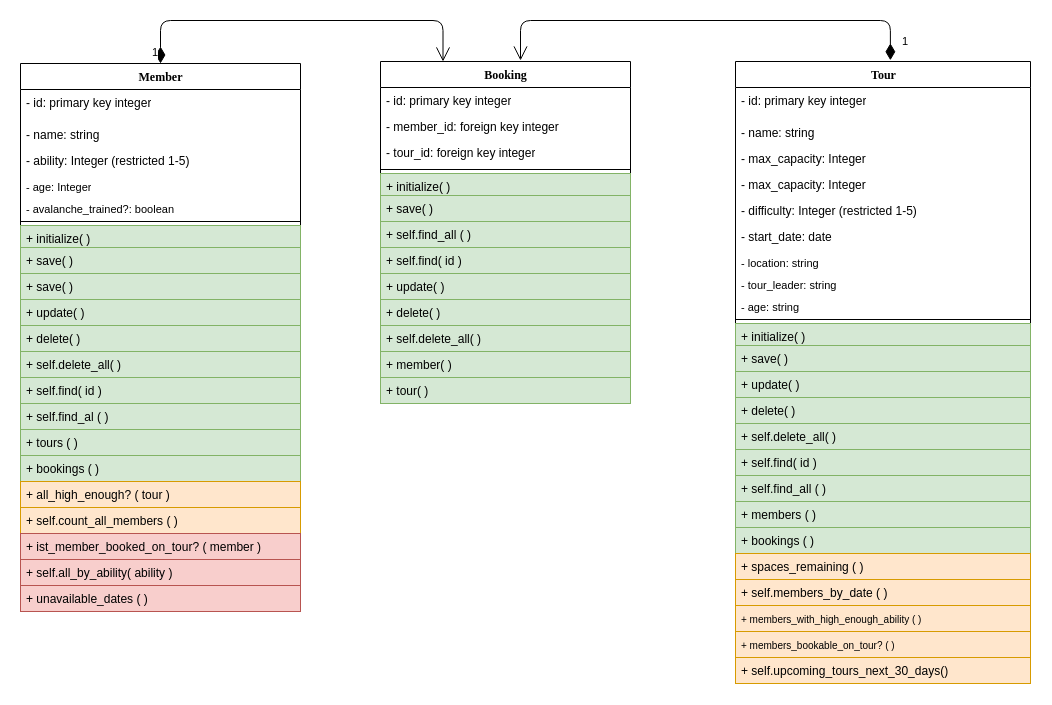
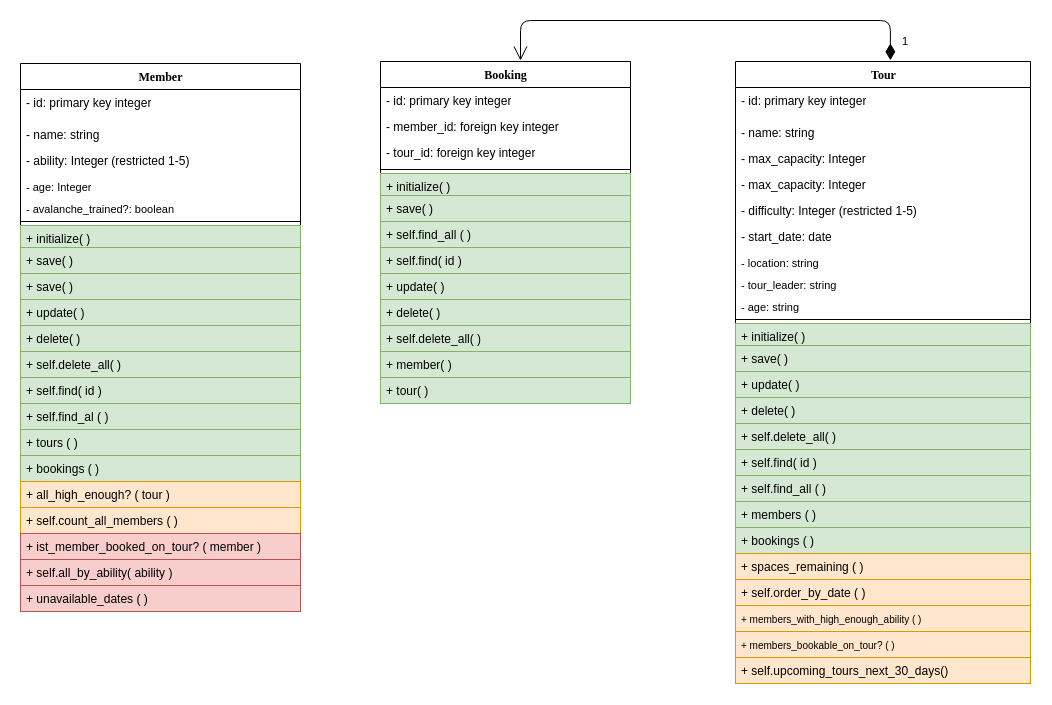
edge "Booking" -- "Member": removed, label "1"
node "+ self.members_by_date ( )": label "+ self.members_by_date ( )" -> "+ self.order_by_date ( )"
